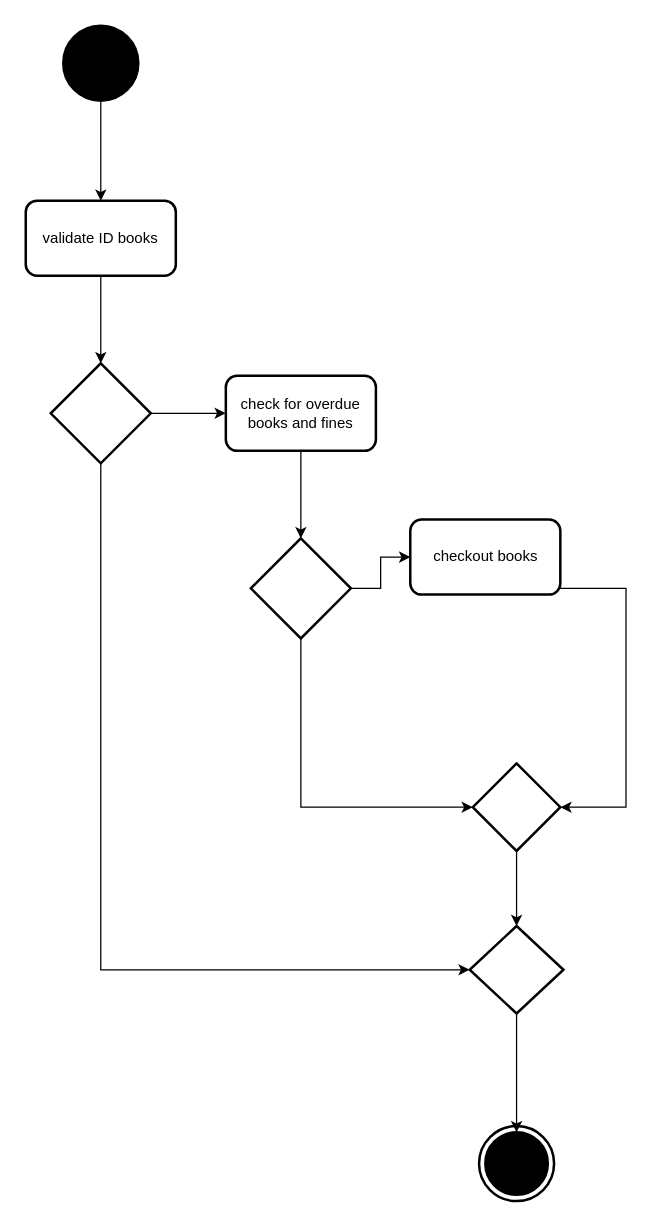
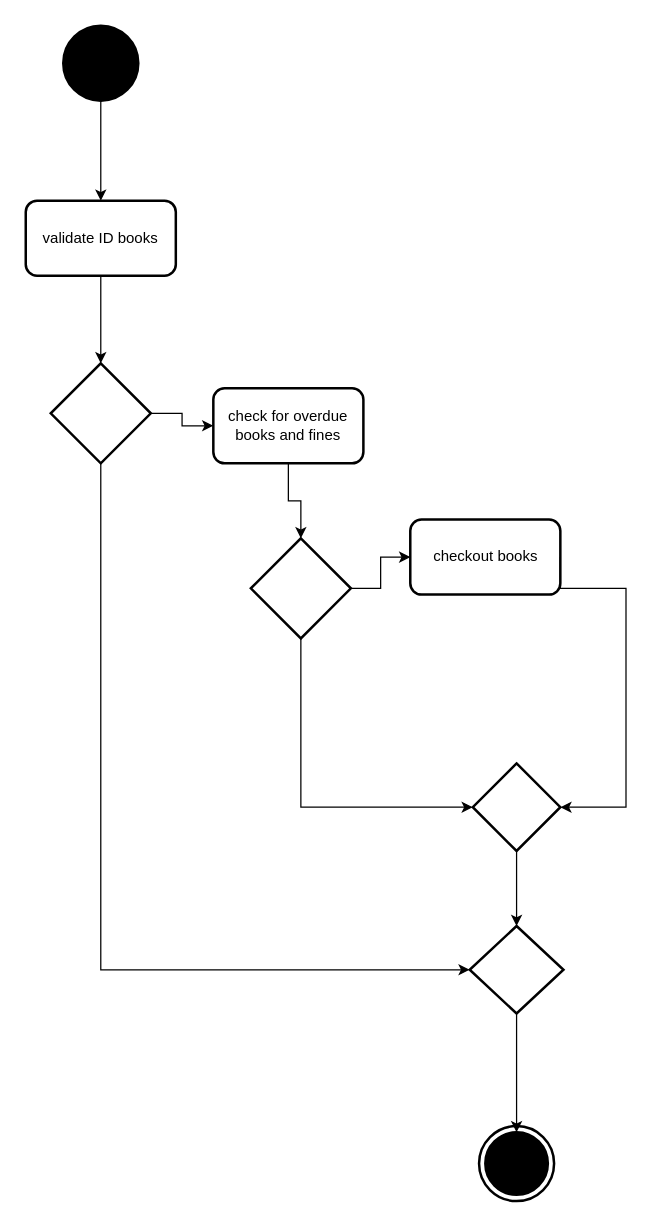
node "check for overdue books and fines": moved (301, 413) -> (288, 426)
